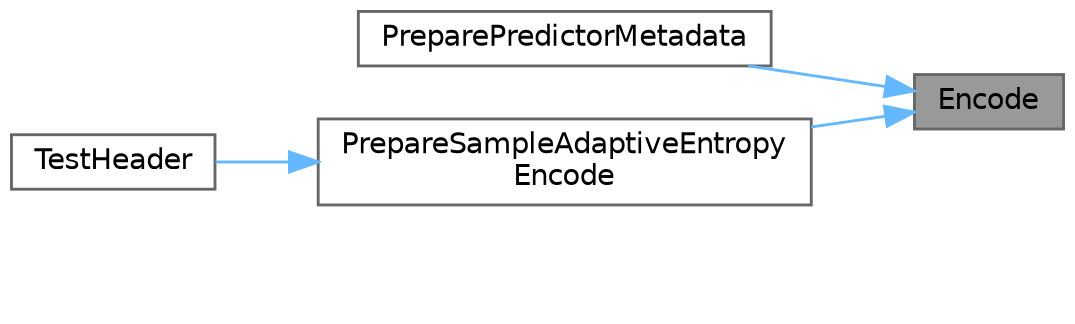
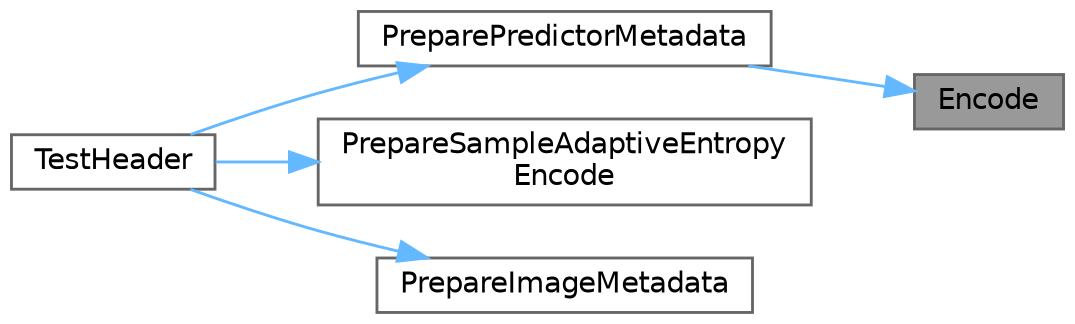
edge "TestHeader" -> "PreparePredictorMetadata": added
edge "PrepareSampleAdaptiveEntropy Encode" -> "Encode": removed
node "PrepareImageMetadata": added
